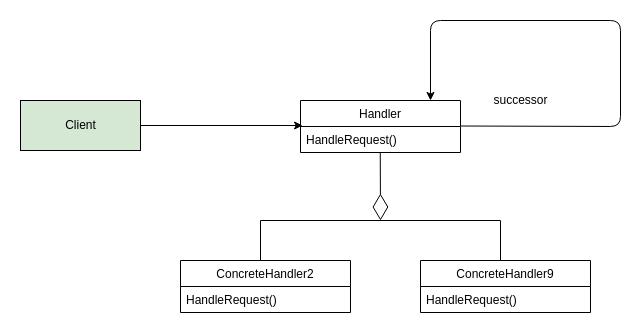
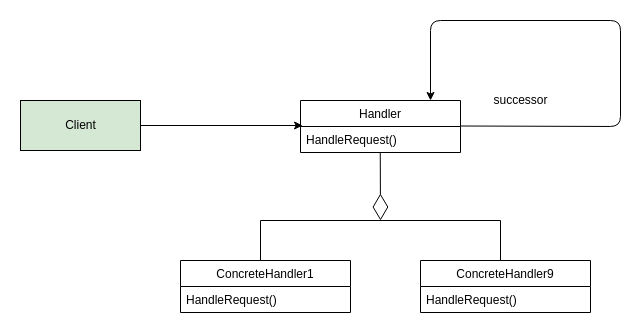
node "ConcreteHandler2": label "ConcreteHandler2" -> "ConcreteHandler1"
